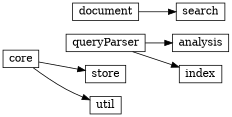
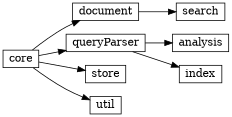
edge "core" -> "document": added
edge "core" -> "queryParser": added
